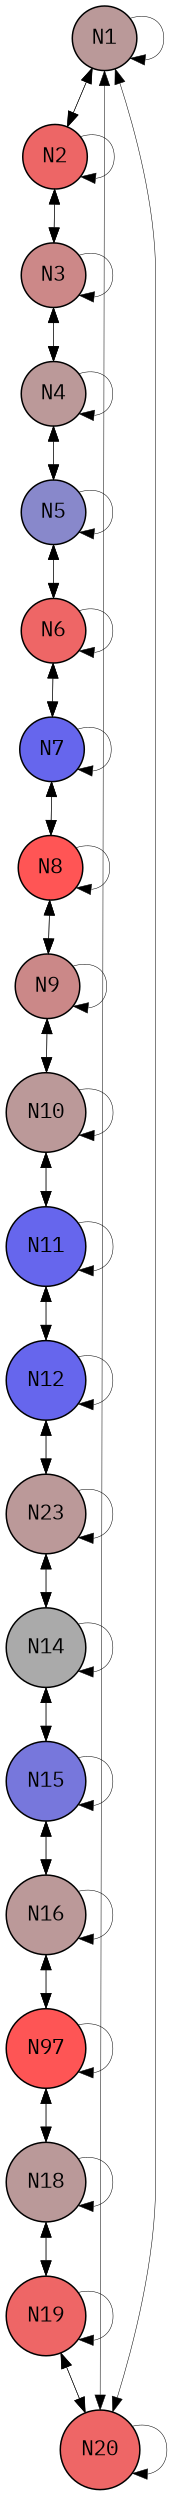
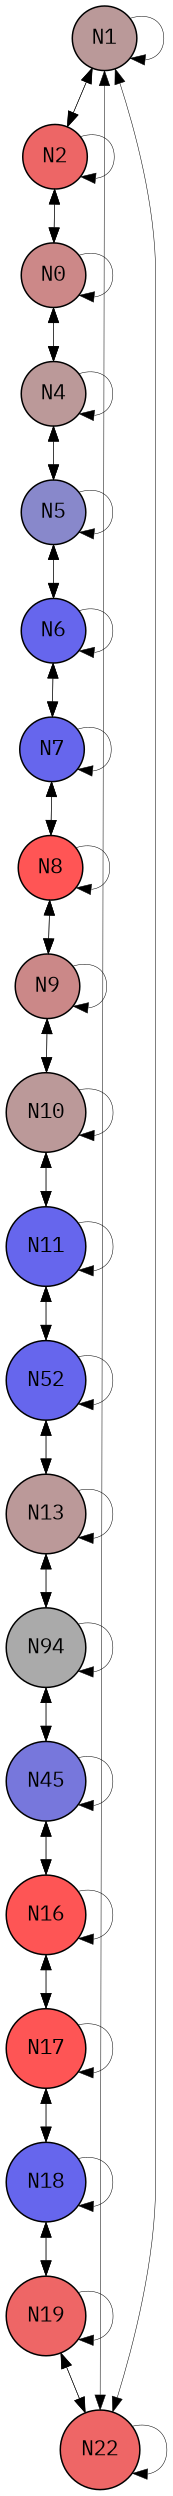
node "N3": label "N3" -> "N0"
node "N6": fillcolor #ee6666 -> #6666ed
node "N12": label "N12" -> "N52"
node "N23": label "N23" -> "N13"
node "N14": label "N14" -> "N94"
node "N15": label "N15" -> "N45"
node "N16": fillcolor #bb9999 -> #fe5555
node "N97": label "N97" -> "N17"
node "N18": fillcolor #ba9999 -> #6666ed
node "N20": label "N20" -> "N22"
